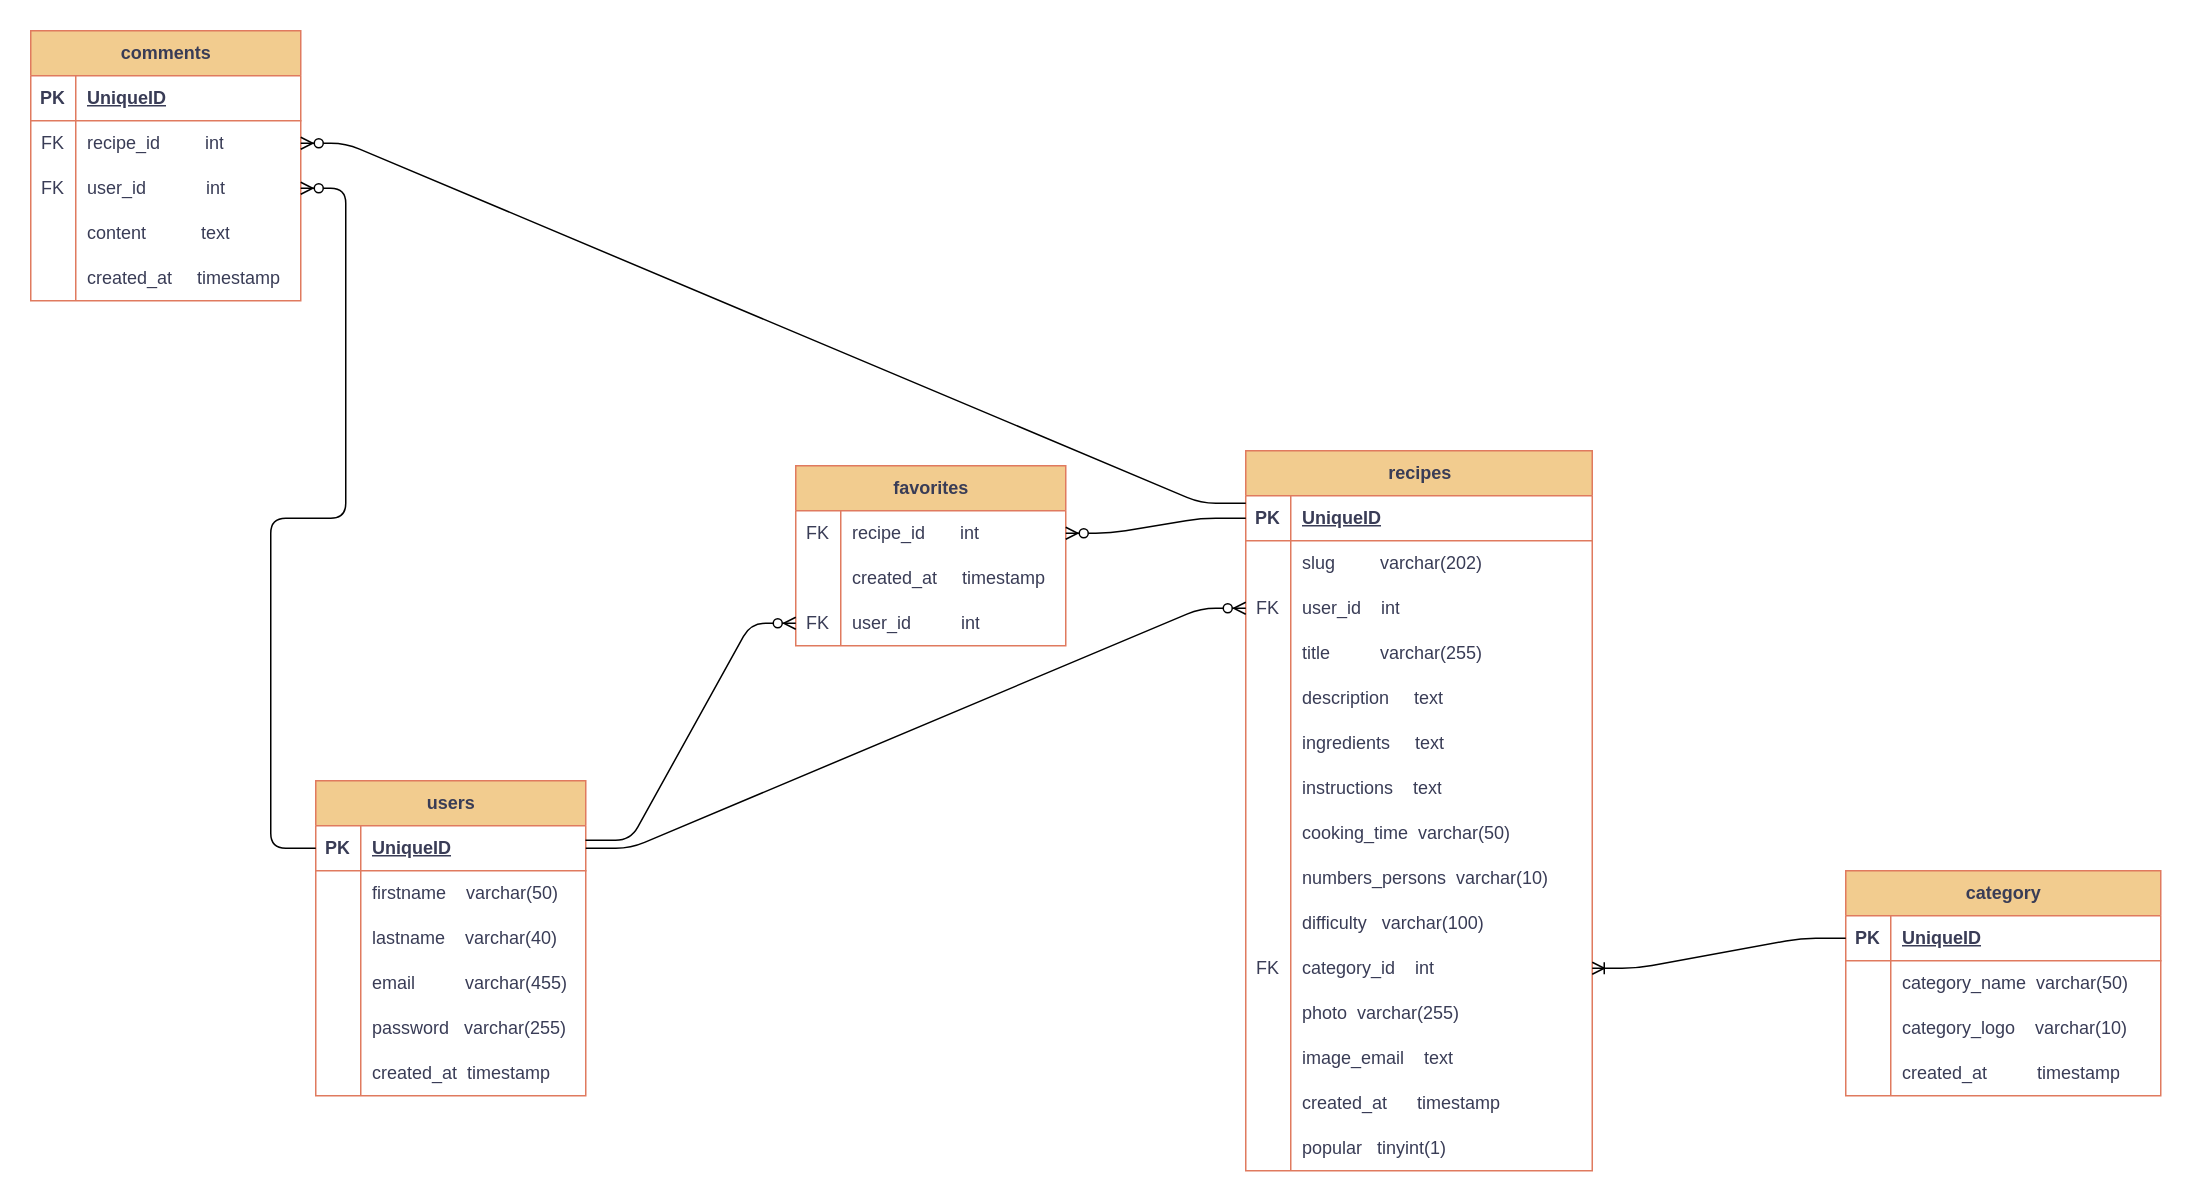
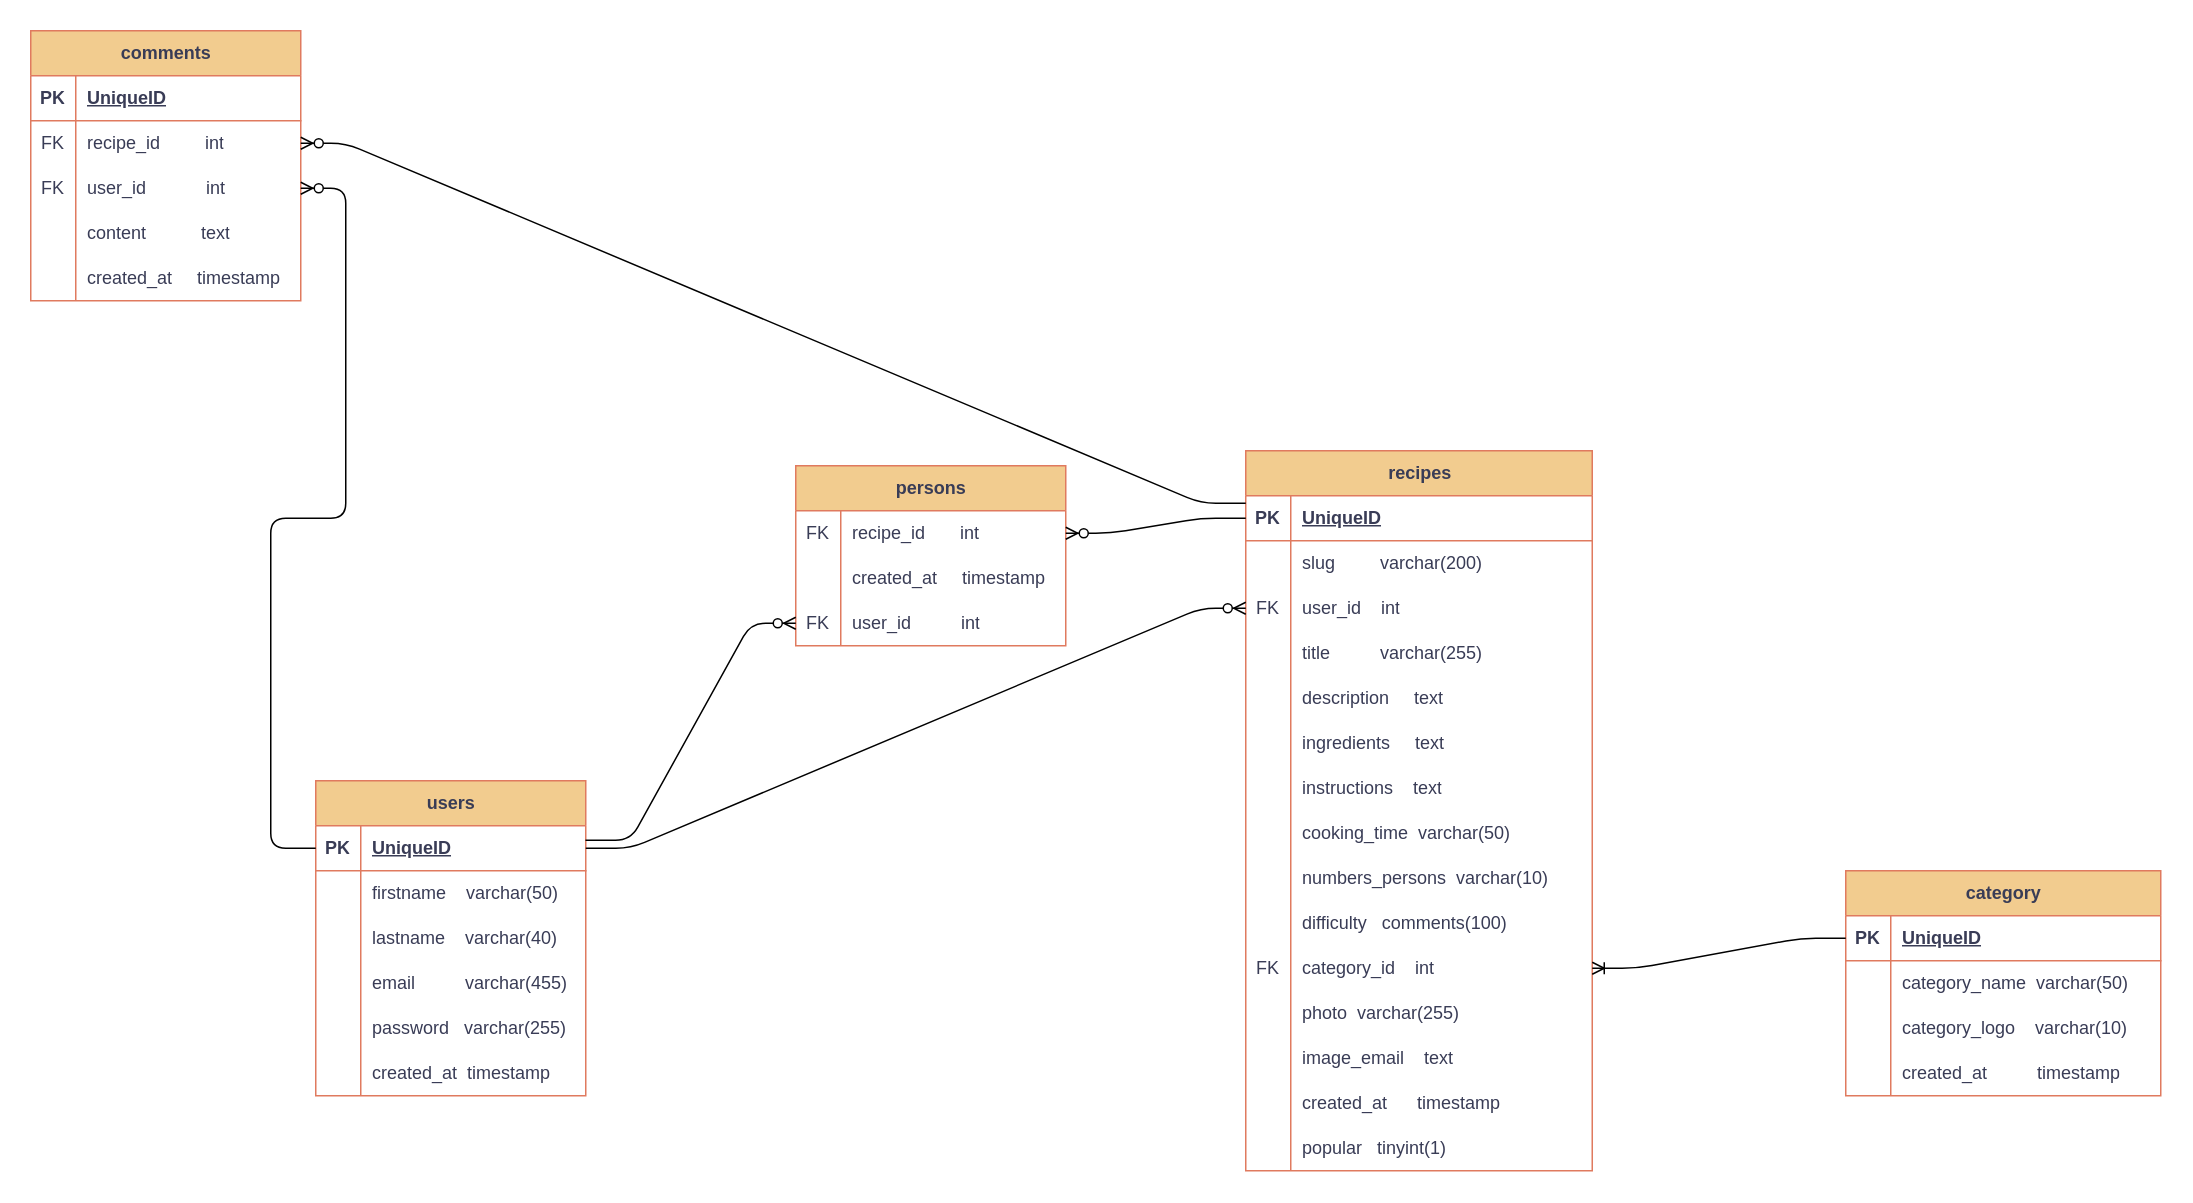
node "favorites": label "favorites" -> "persons"
node "slug varchar(202)": label "slug varchar(202)" -> "slug varchar(200)"
node "difficulty varchar(100)": label "difficulty varchar(100)" -> "difficulty comments(100)"
